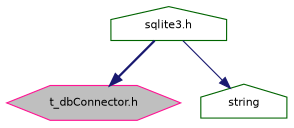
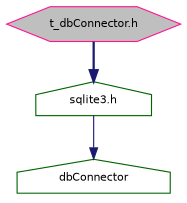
edge "sqlite3.h" -> "t_dbConnector.h": reversed
node "string": label "string" -> "dbConnector"
